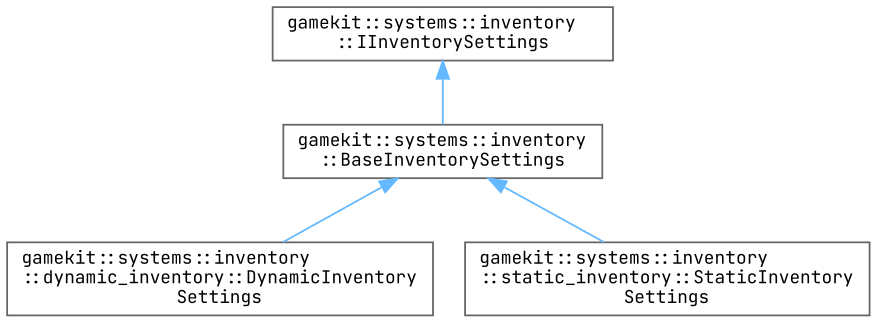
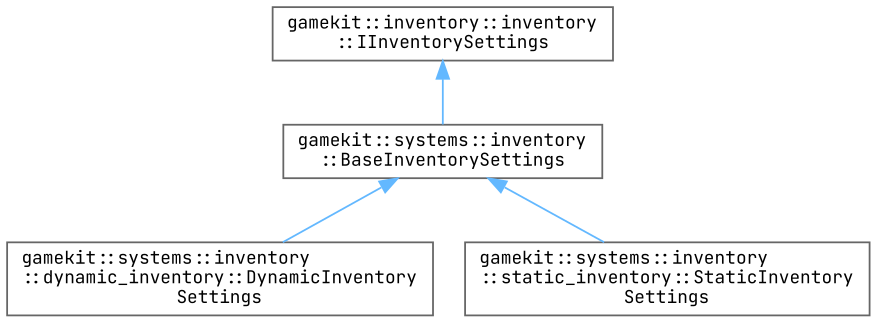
node "gamekit::systems::inventory ::IInventorySettings": label "gamekit::systems::inventory ::IInventorySettings" -> "gamekit::inventory::inventory ::IInventorySettings"
